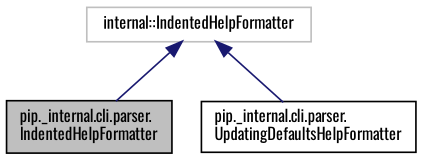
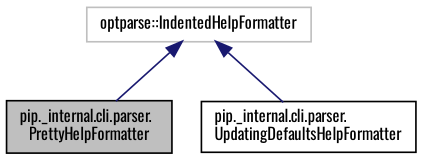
node "internal::IndentedHelpFormatter": label "internal::IndentedHelpFormatter" -> "optparse::IndentedHelpFormatter"
node "pip._internal.cli.parser. IndentedHelpFormatter": label "pip._internal.cli.parser. IndentedHelpFormatter" -> "pip._internal.cli.parser. PrettyHelpFormatter"
